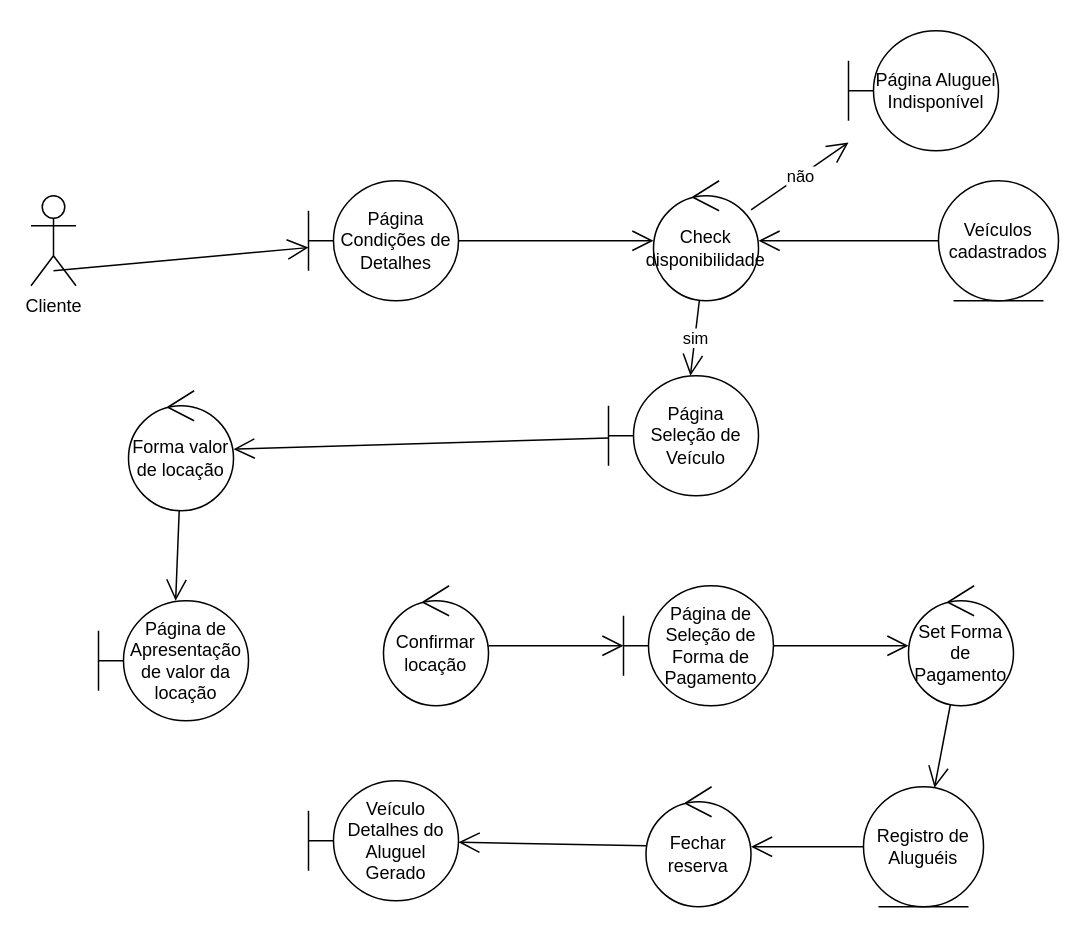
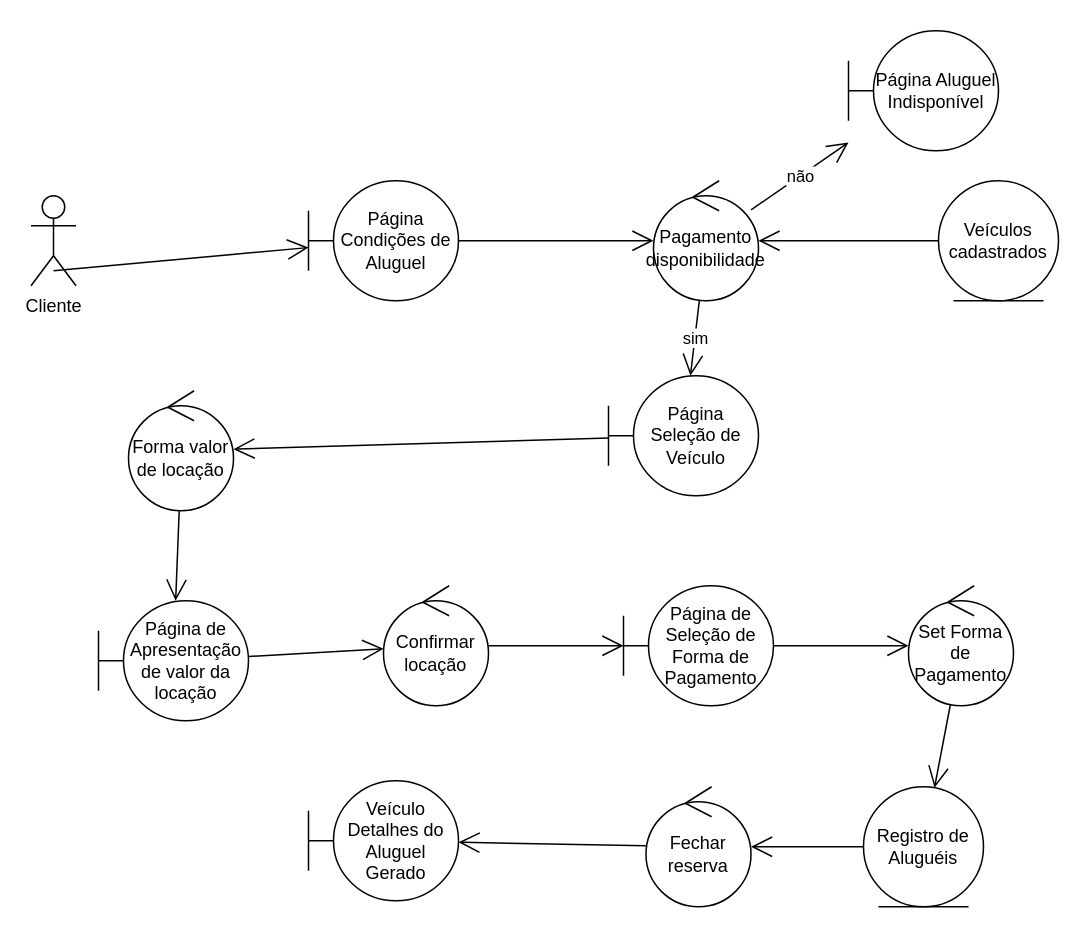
node "Página Condições de Detalhes": label "Página Condições de Detalhes" -> "Página Condições de Aluguel"
node "Check disponibilidade": label "Check disponibilidade" -> "Pagamento disponibilidade"
edge "Página de Apresentação de valor da locação" -> "Confirmar locação": added
